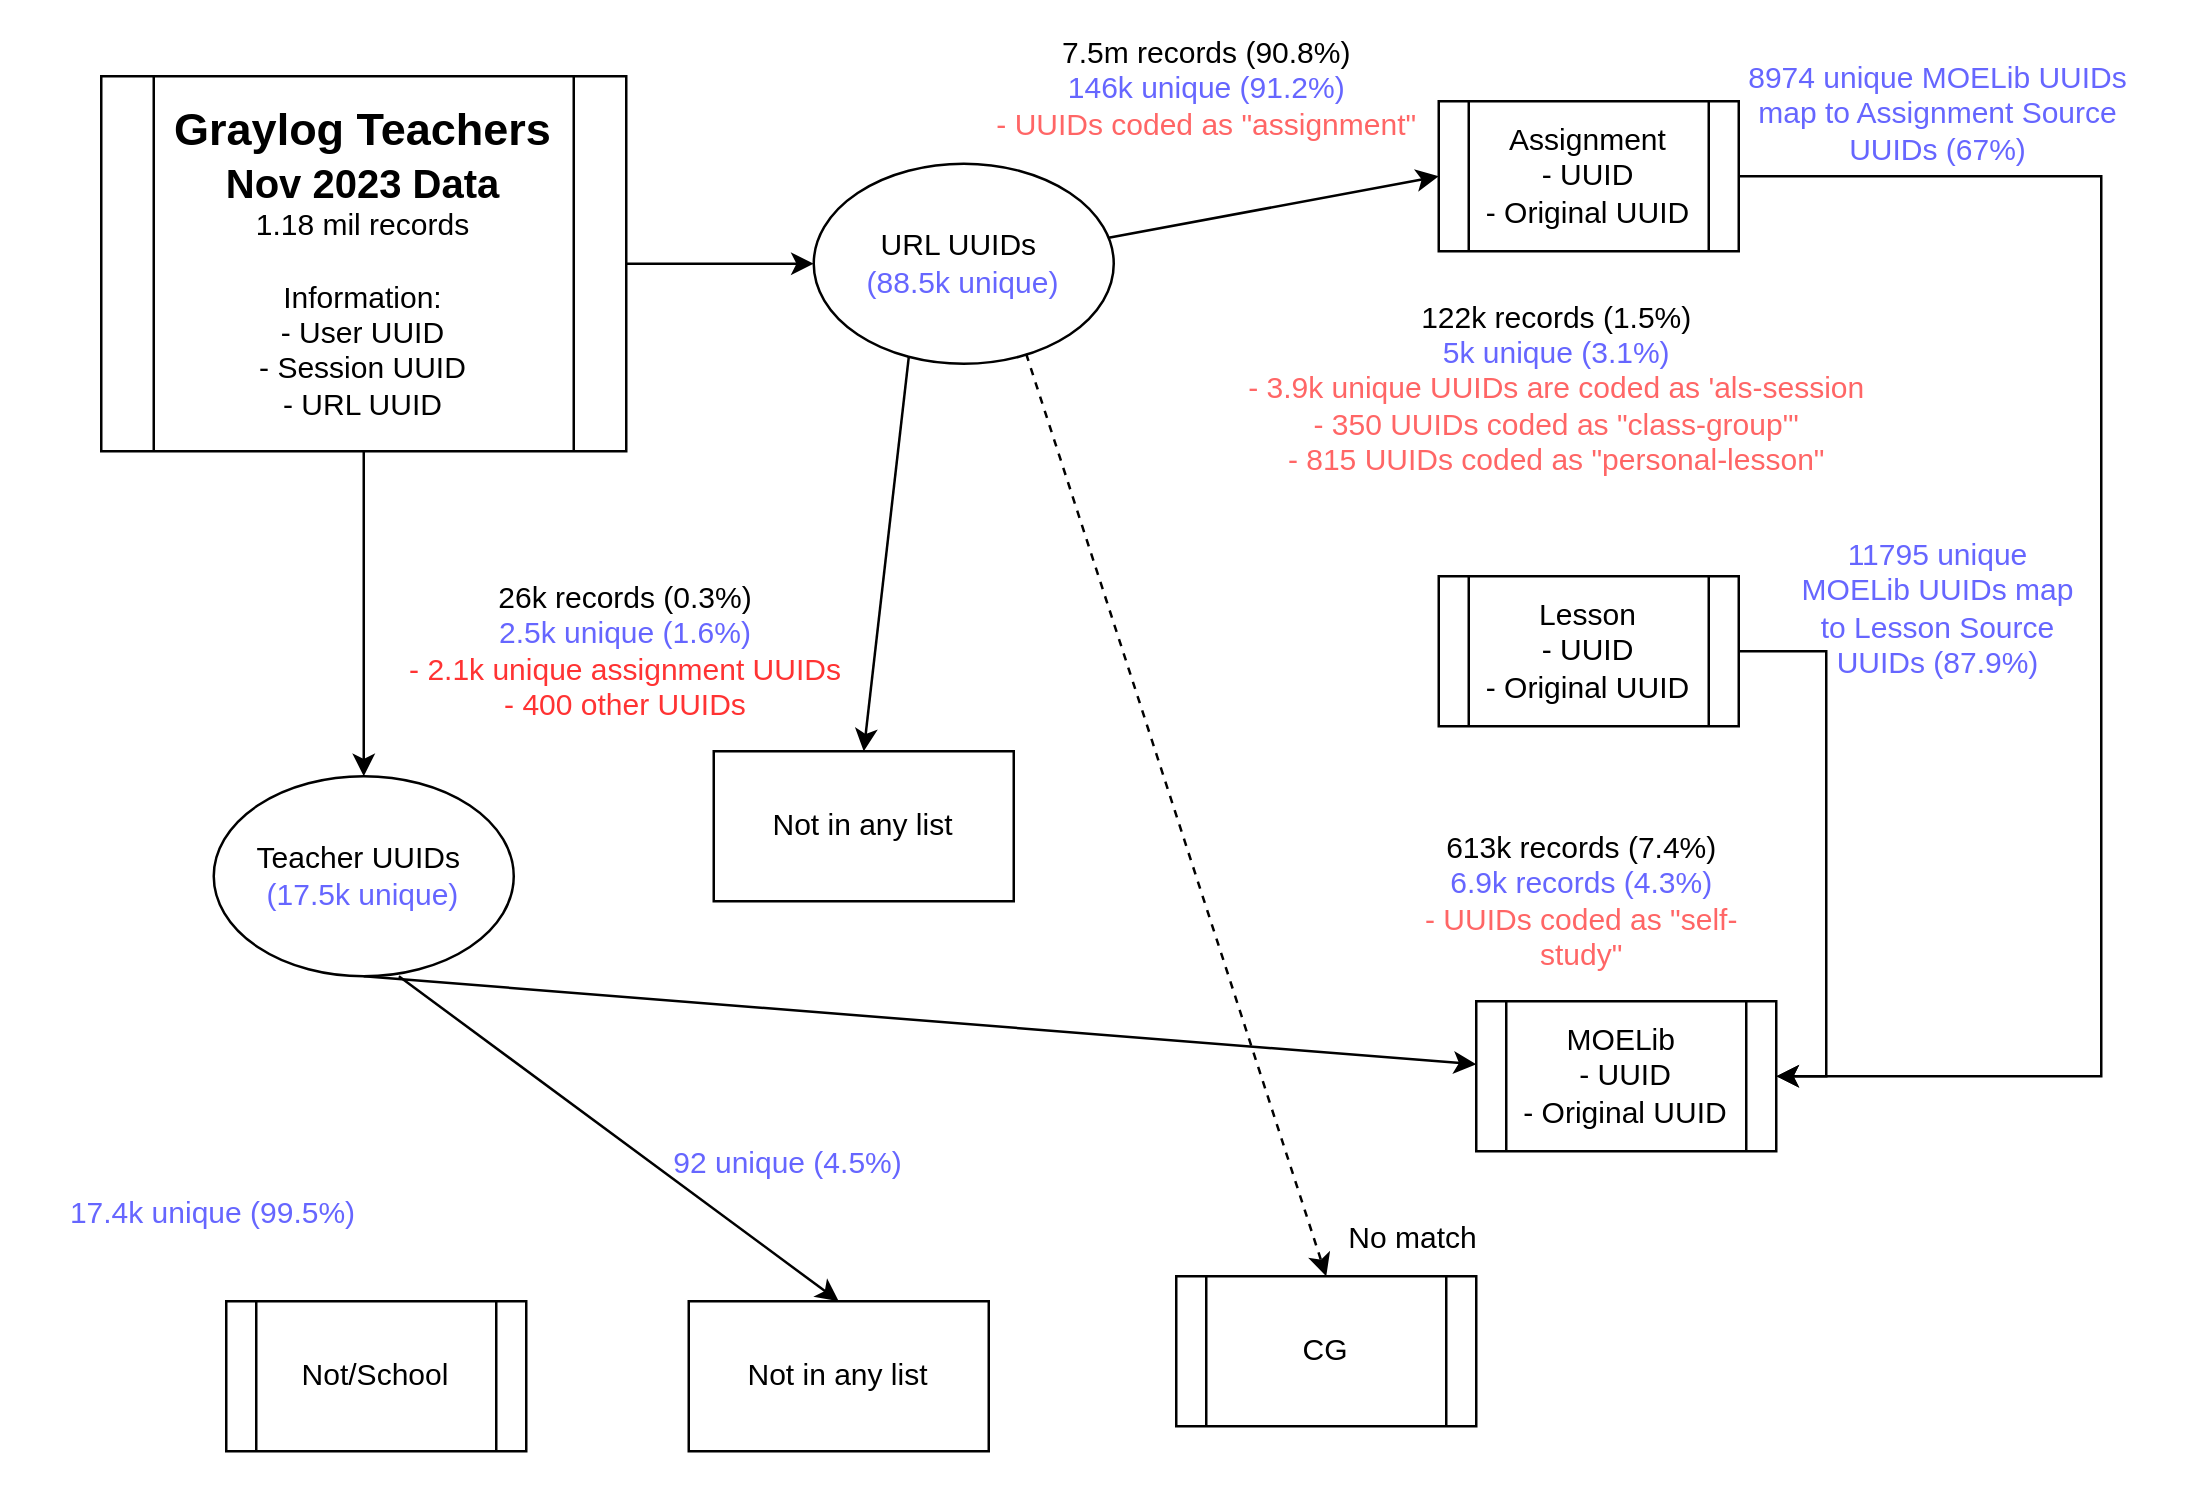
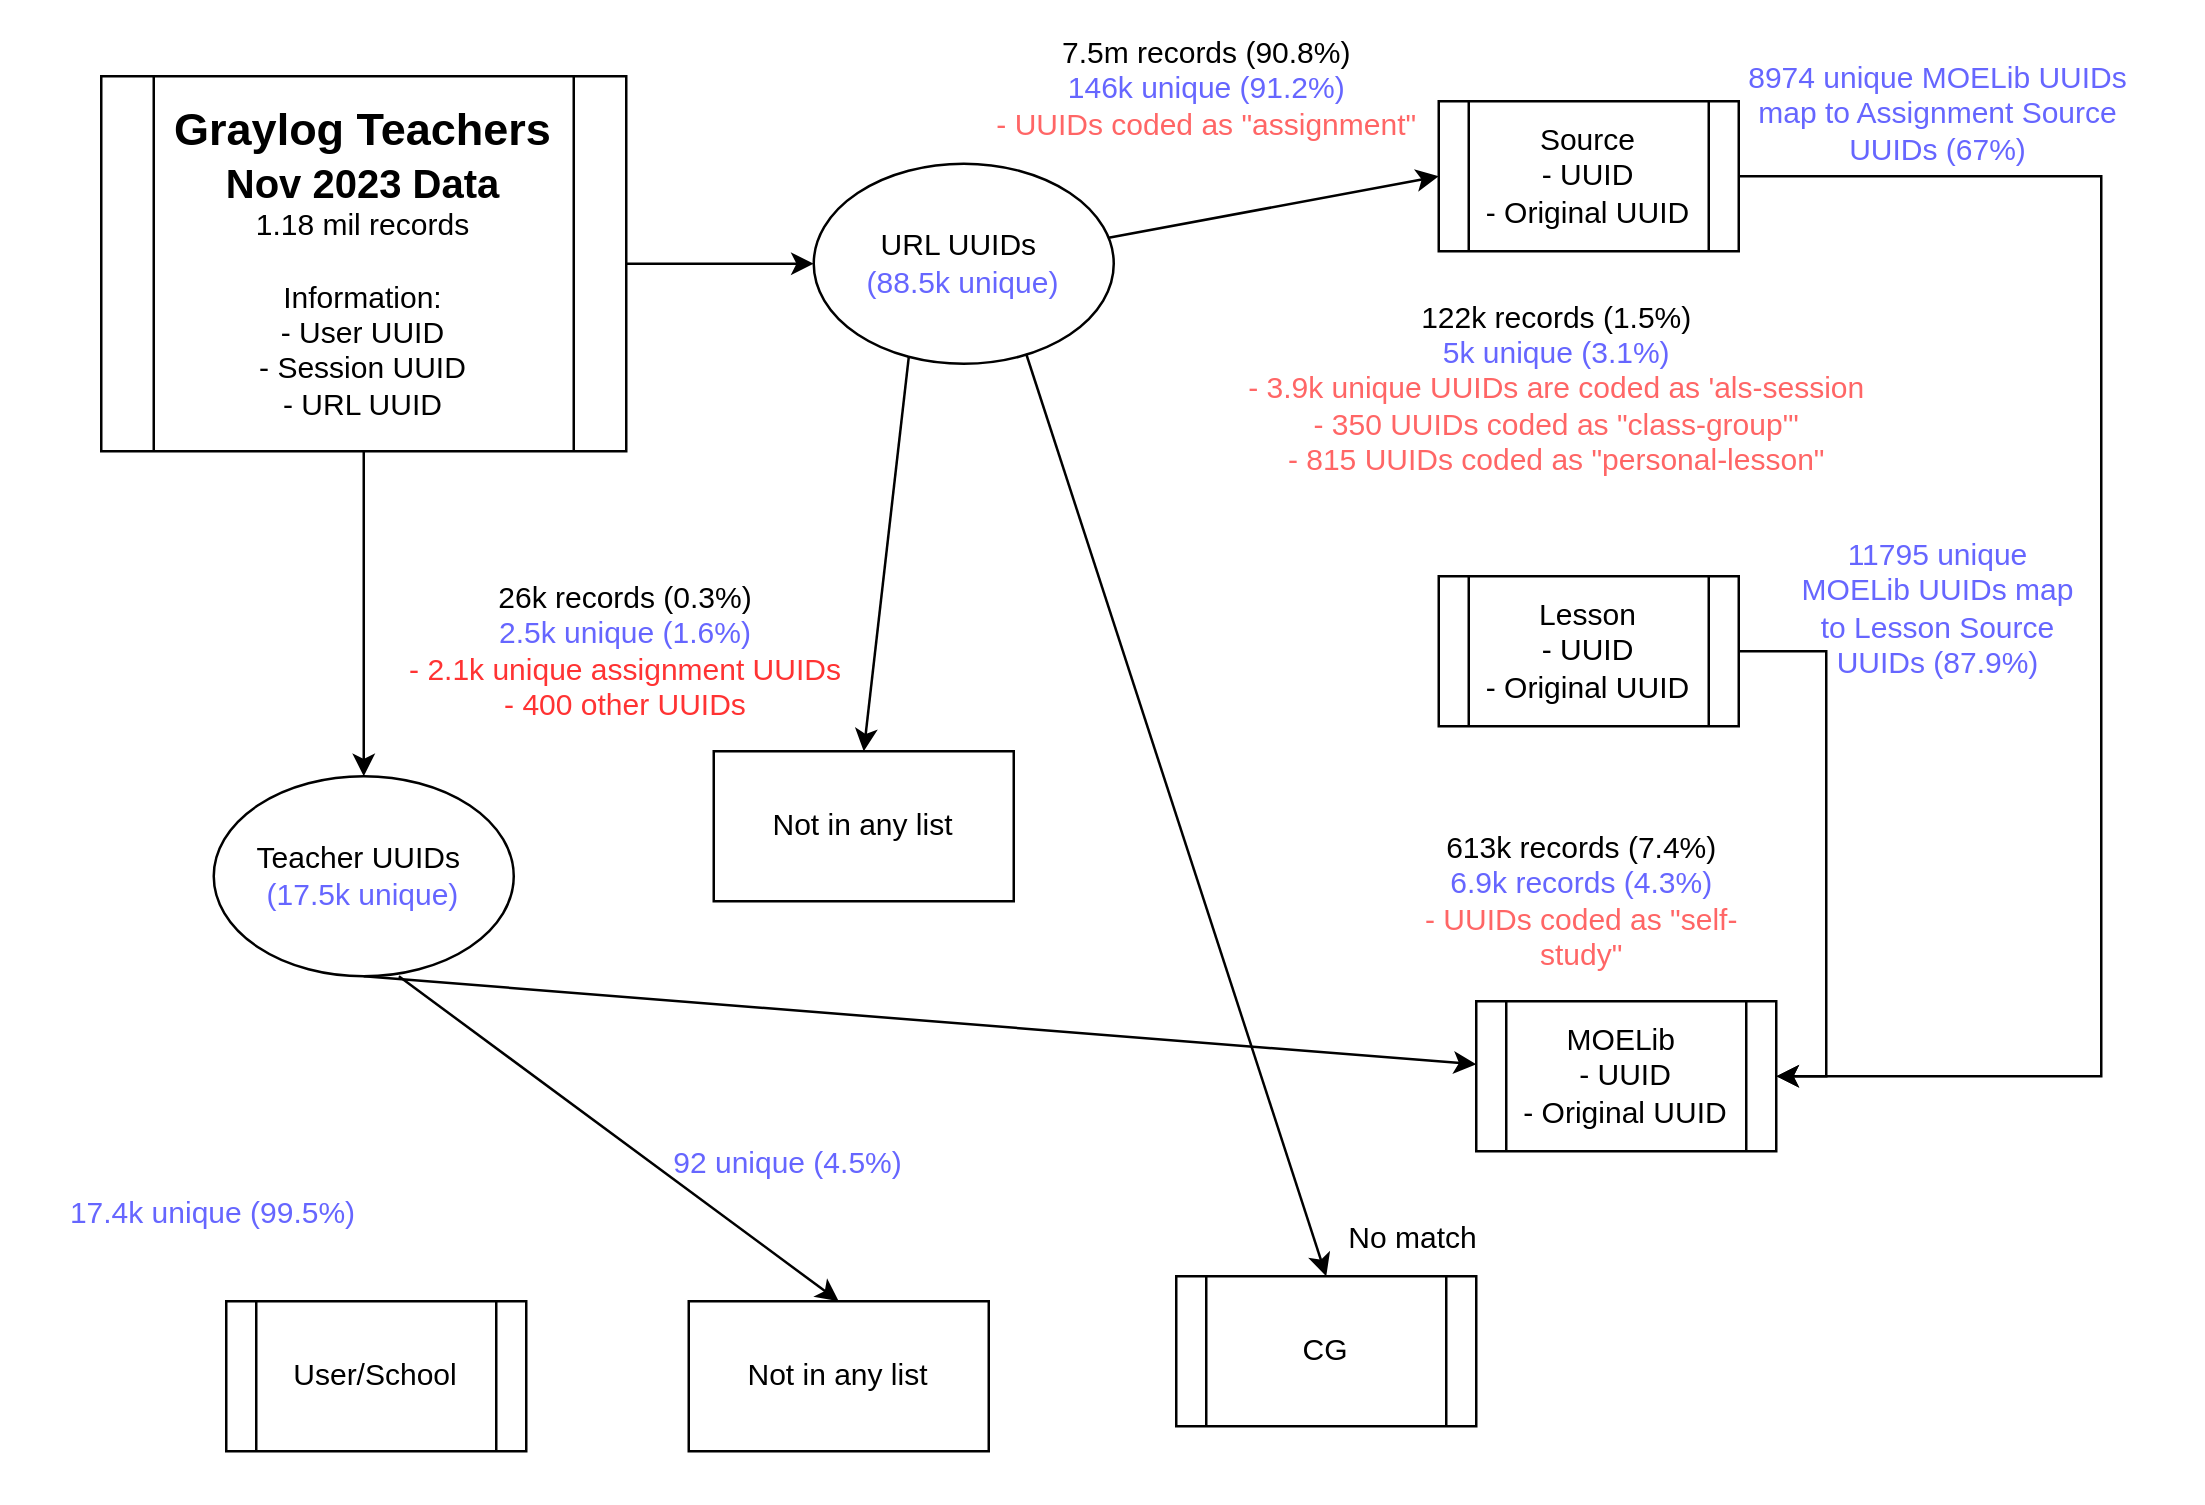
node "Assignment - UUID - Original UUID": label "Assignment - UUID - Original UUID" -> "Source - UUID - Original UUID"
edge "URL UUIDs (88.5k unique)" -> "CG": style dashed -> solid
node "Not/School": label "Not/School" -> "User/School"
